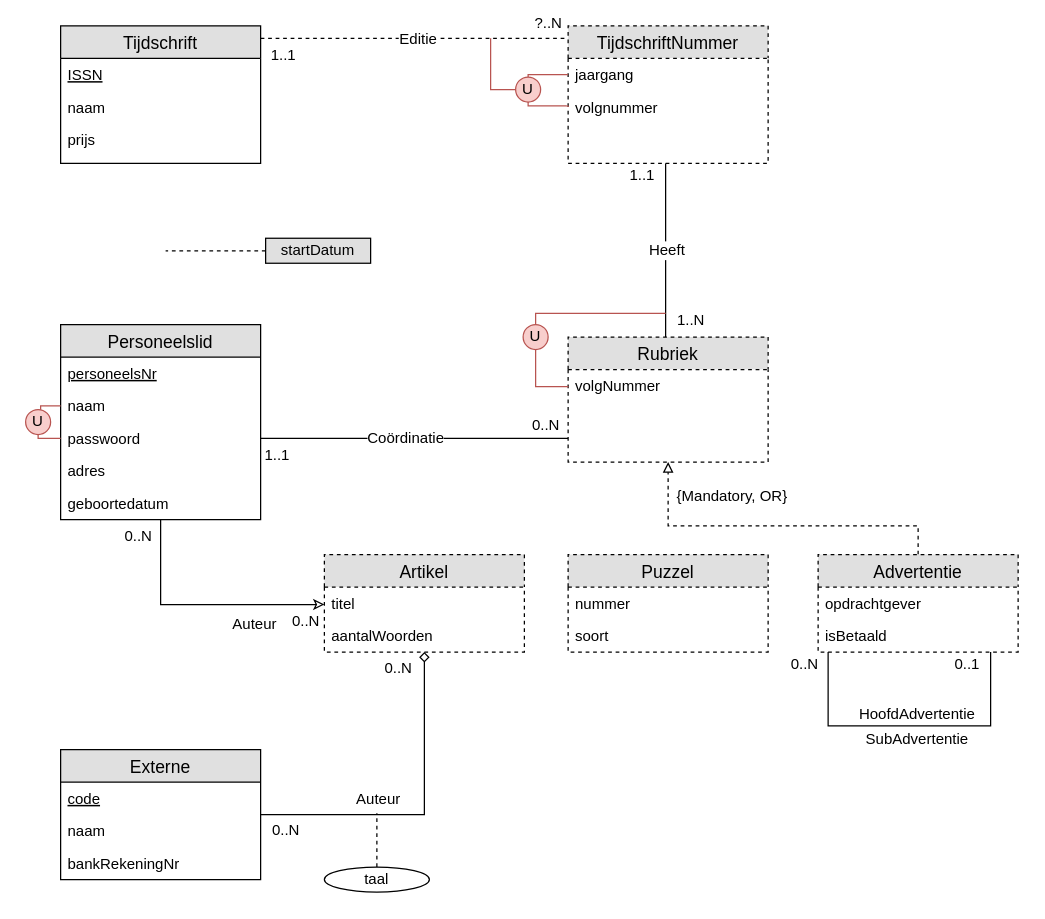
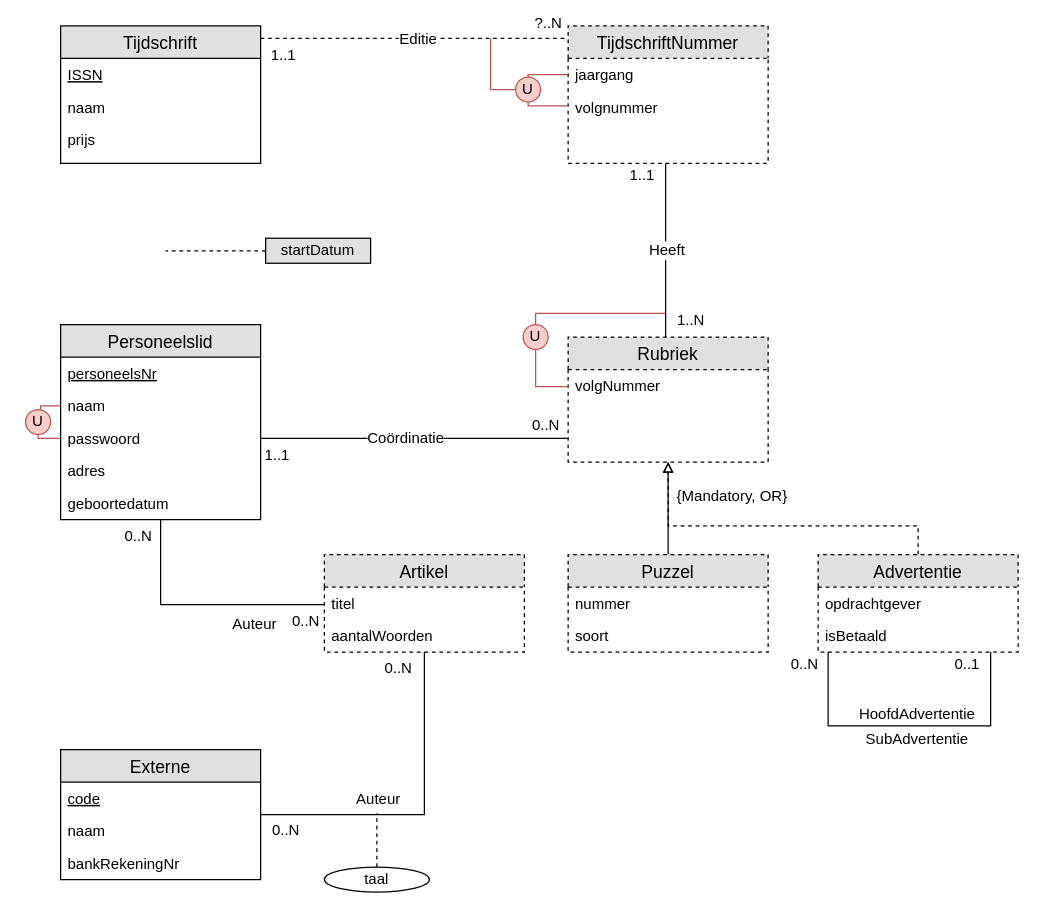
edge "Puzzel" -> "Rubriek": added
edge "Personeelslid" -> "Artikel": arrowhead classic -> none
edge "Externe" -> "Artikel": arrowhead diamond -> none
